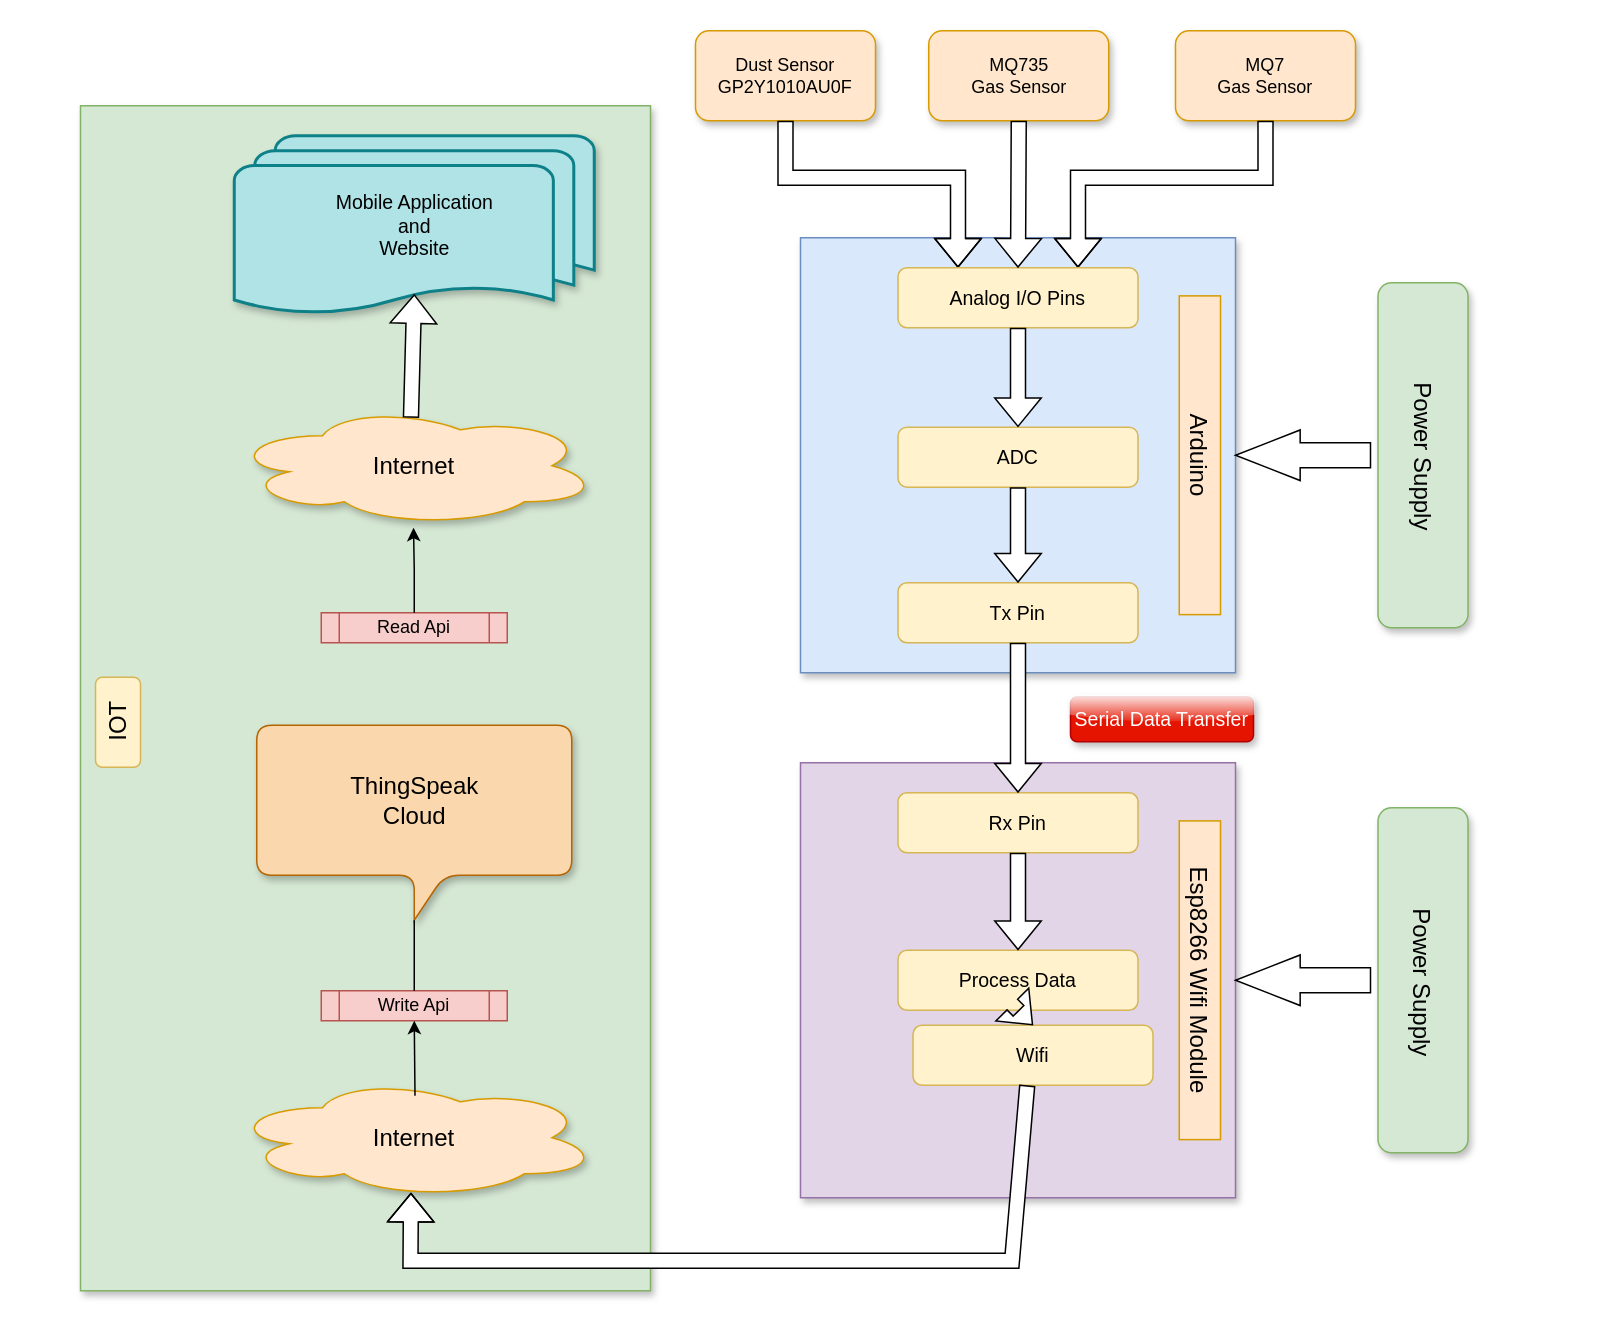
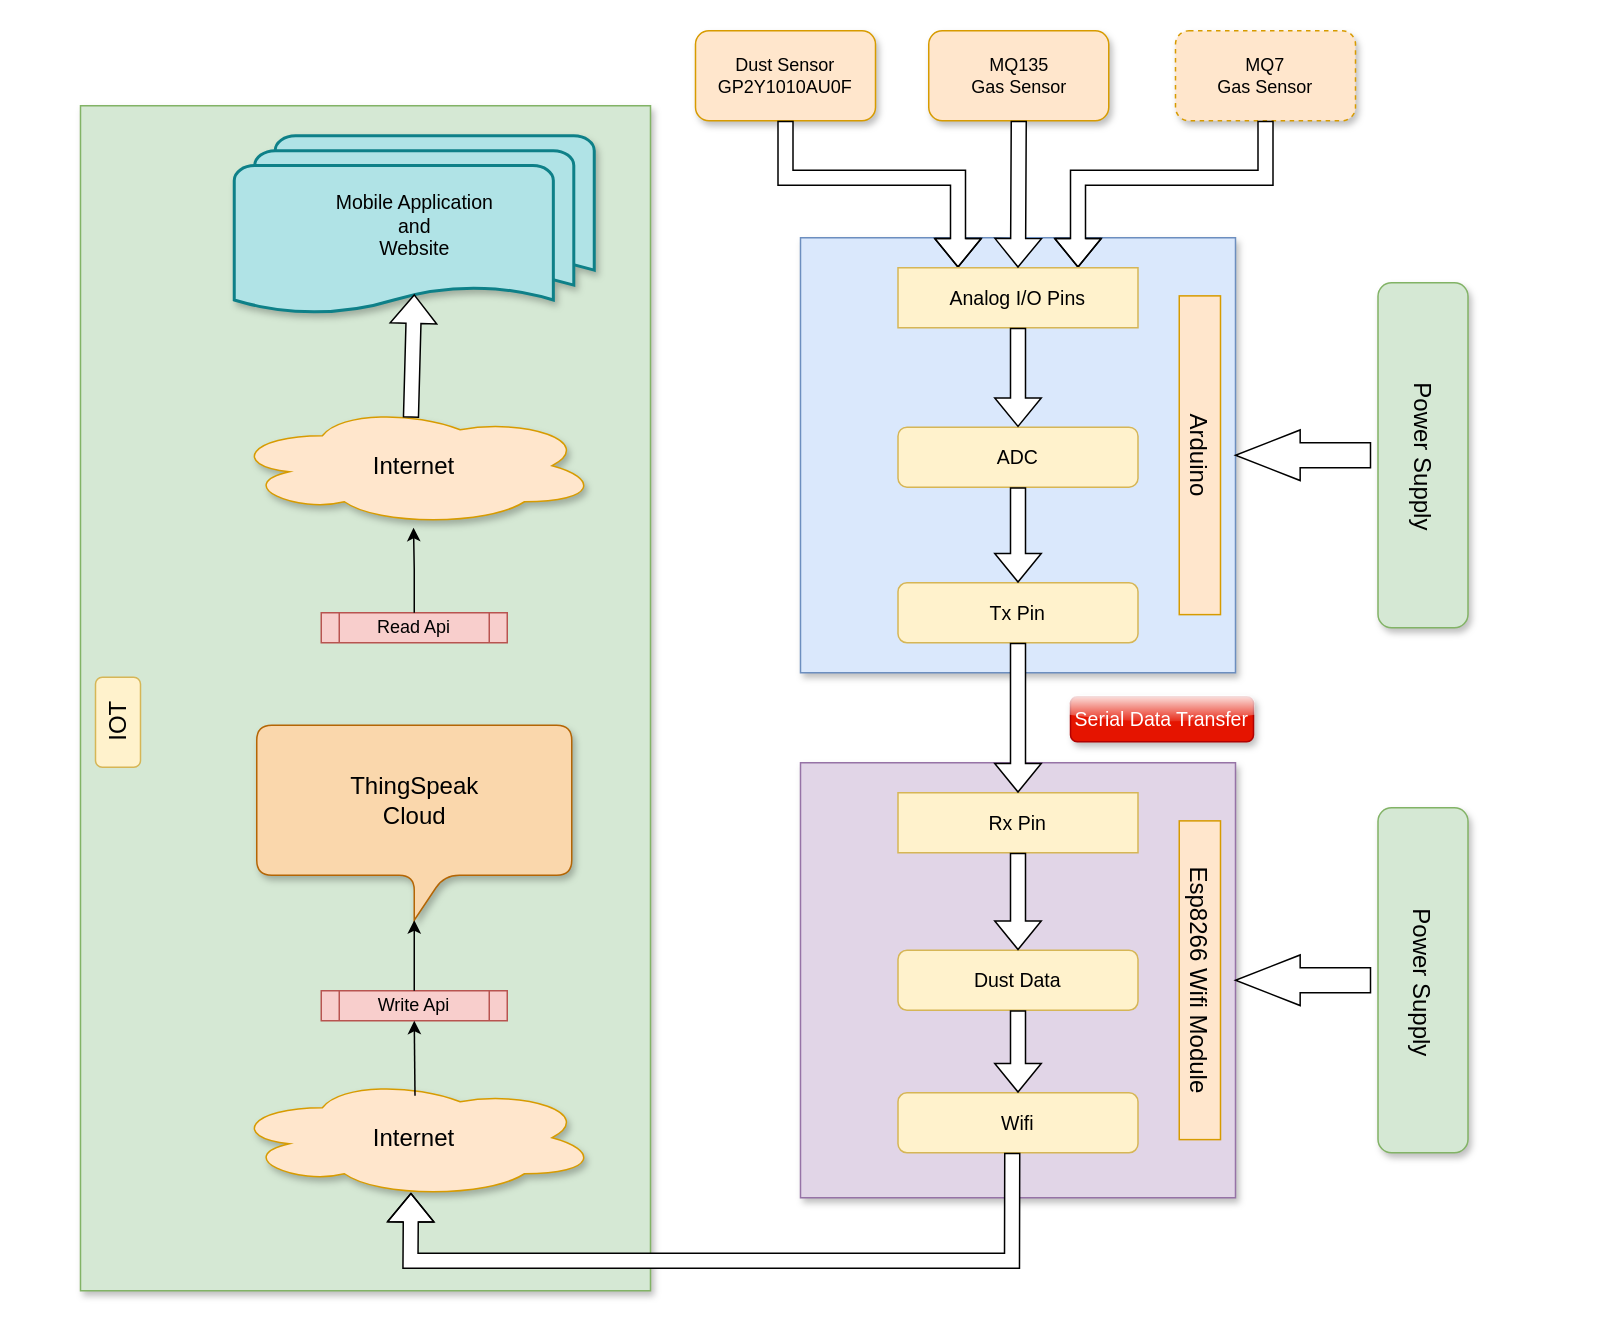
node "MQ735 Gas Sensor": label "MQ735 Gas Sensor" -> "MQ135 Gas Sensor"
node "MQ7 Gas Sensor": style solid -> dashed
node "Analog I/O Pins": shape rounded rectangle -> rectangle
node "Rx Pin": shape rounded rectangle -> rectangle
edge "ThingSpeak Cloud" -- "Write Api": arrowhead none -> classic
node "Process Data": label "Process Data" -> "Dust Data"
node "Wifi": moved (1033, 1055) -> (1018, 1123)
